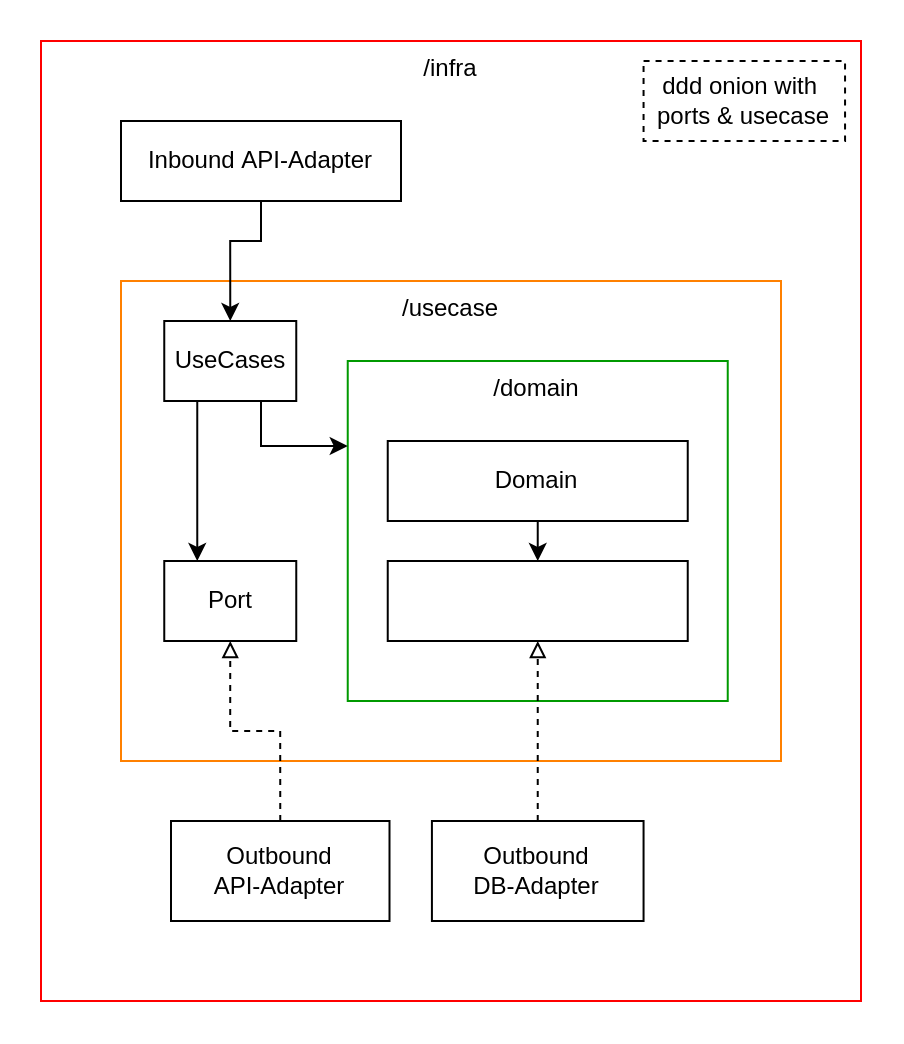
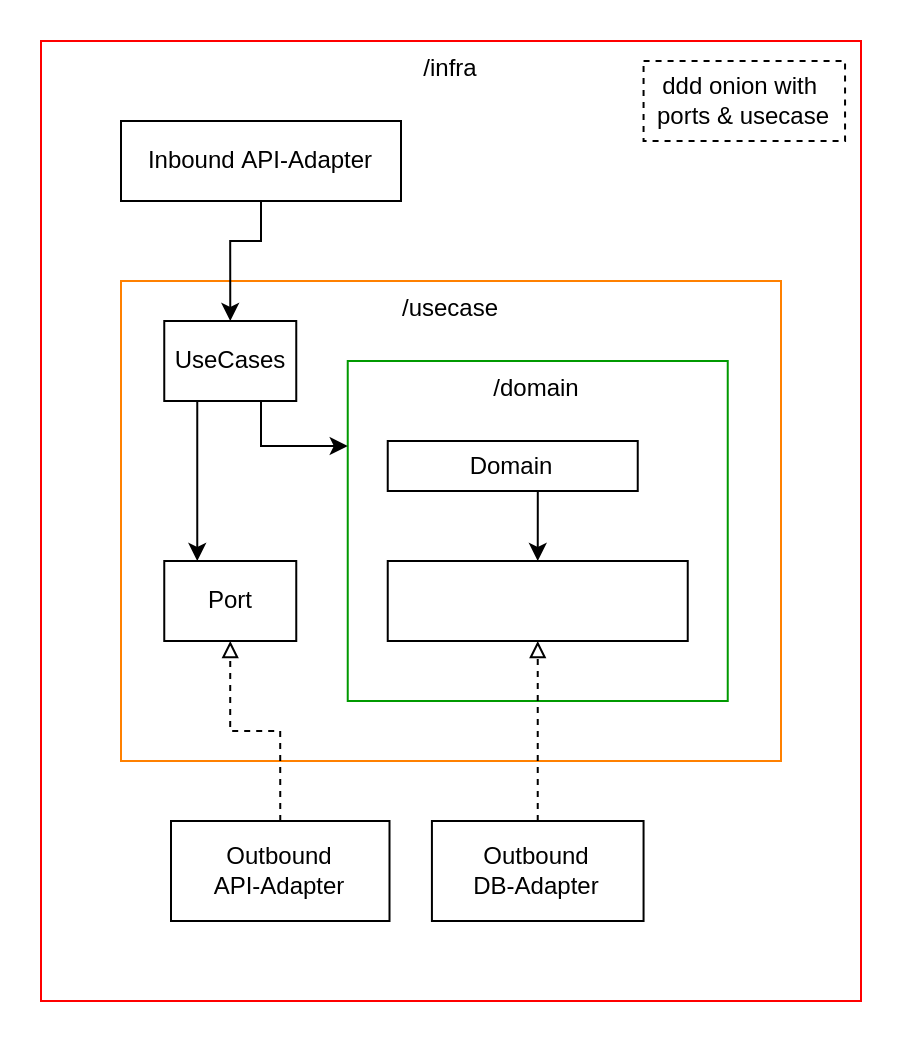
node "Domain": size 300x80 -> 250x50
